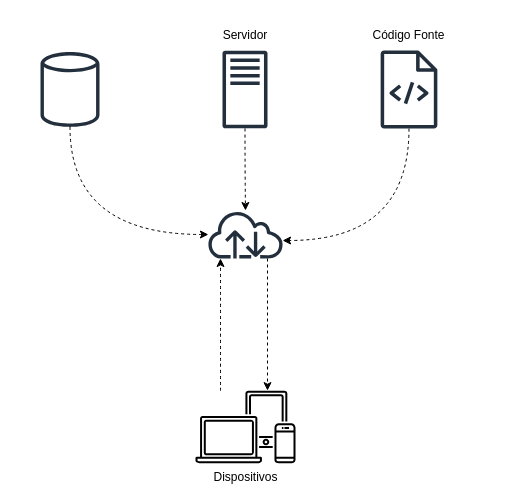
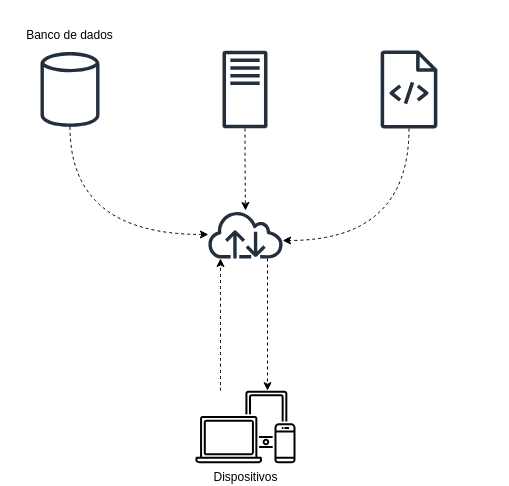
node "Banco de dados": added
node "Servidor": removed
node "Código Fonte": removed
